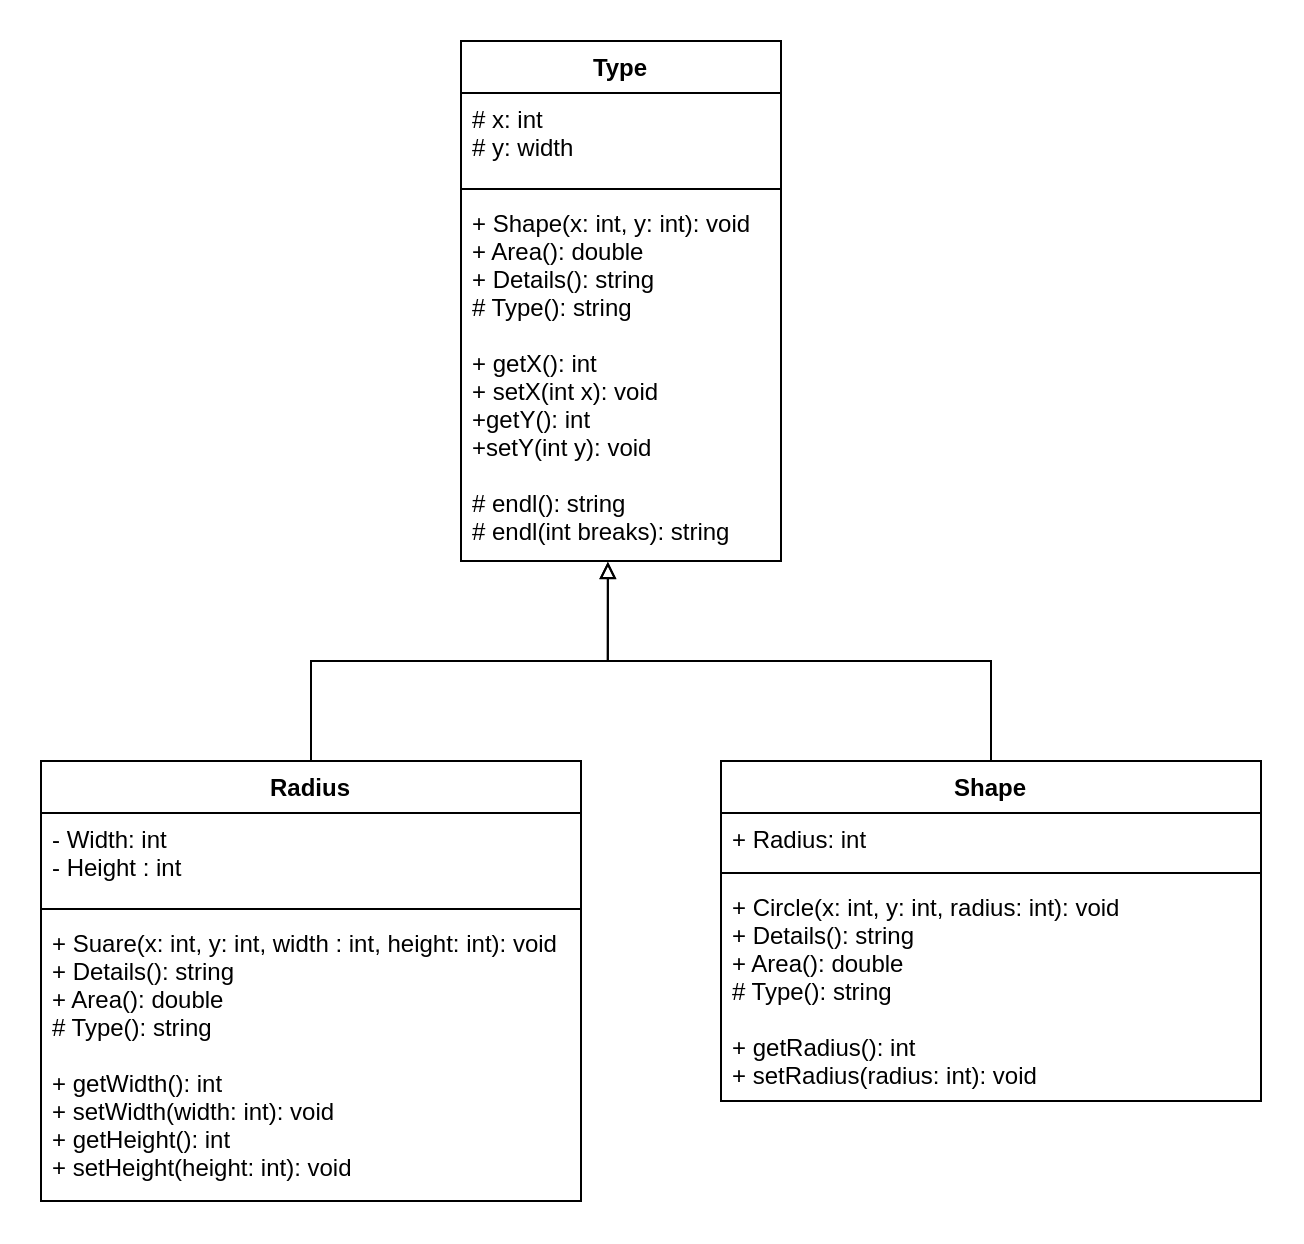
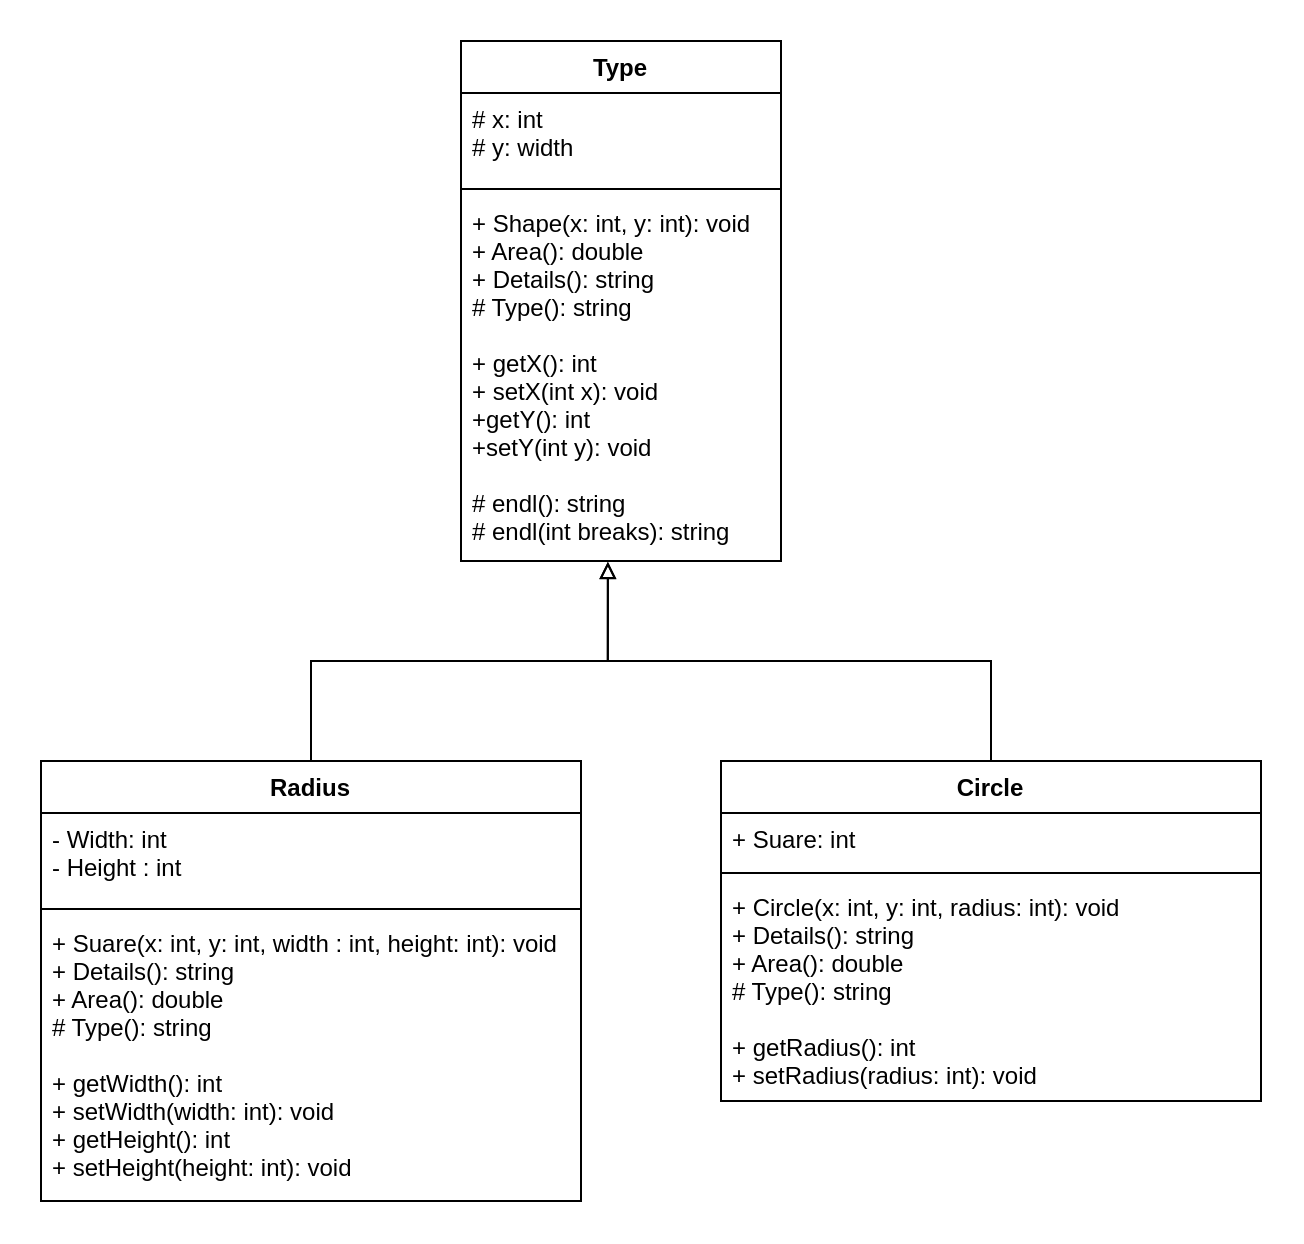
node "Shape": label "Shape" -> "Circle"
node "+ Radius: int": label "+ Radius: int" -> "+ Suare: int"
